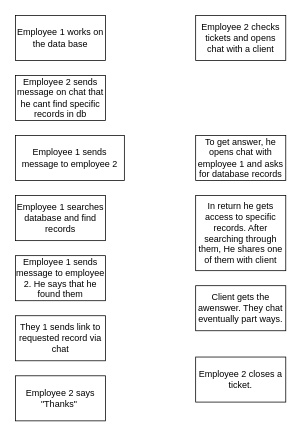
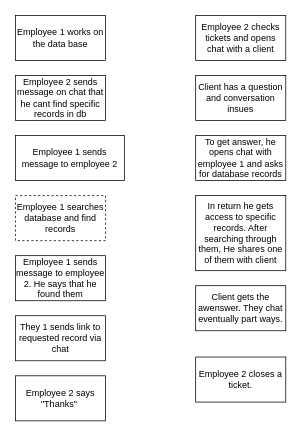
node "Client has a question and conversation insues": added
node "Employee 1 searches database and find records": style solid -> dashed
